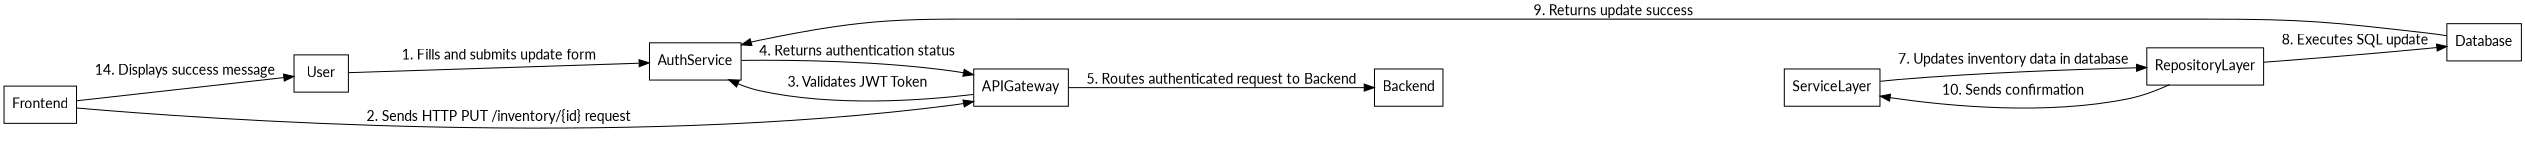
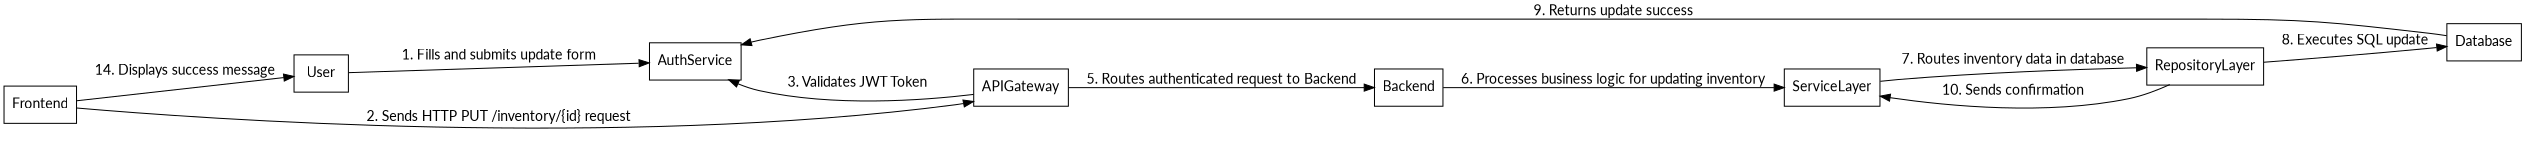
edge "ServiceLayer" -> "RepositoryLayer": label "7. Updates inventory data in database" -> "7. Routes inventory data in database"
edge "AuthService" -> "APIGateway": removed, label "4. Returns authentication status"
edge "Backend" -> "ServiceLayer": added, label "6. Processes business logic for updating inventory"
